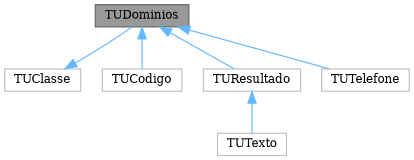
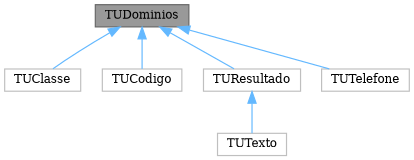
edge "TUDominios" -> "TUClasse": reversed
